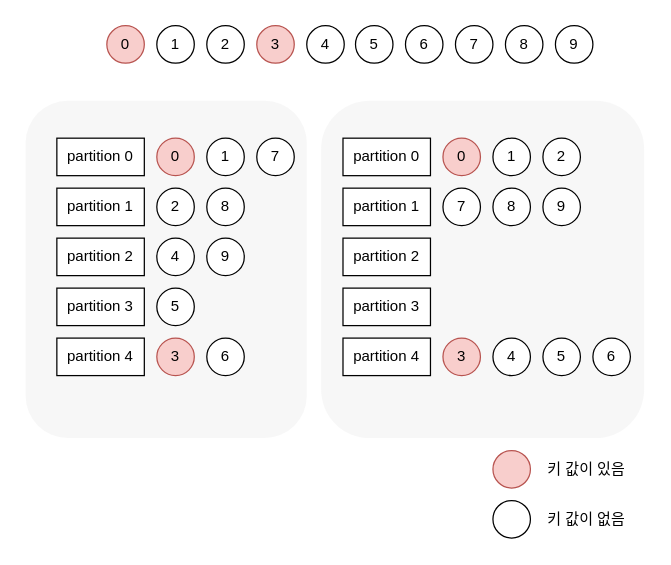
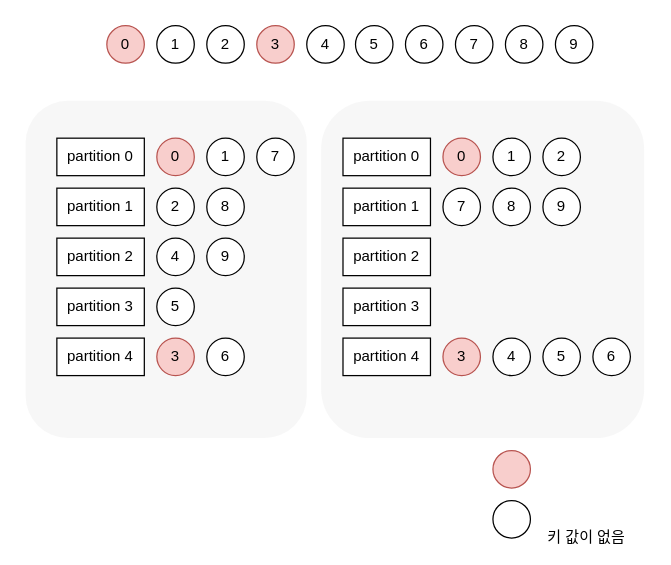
node "키 값이 있음": removed
node "키 값이 없음": moved (587, 519) -> (587, 538)
